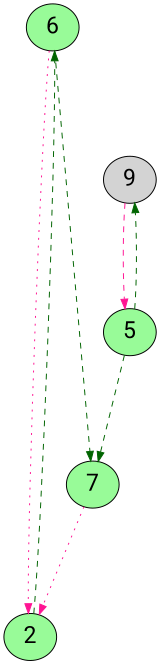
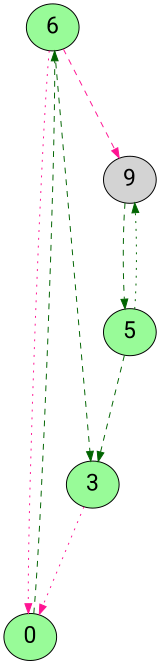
edge "6" -> "9": added
edge "9" -> "5": color deeppink -> darkgreen
edge "5" -> "9": style dashed -> dotted
node "7": label "7" -> "3"
node "2": label "2" -> "0"
